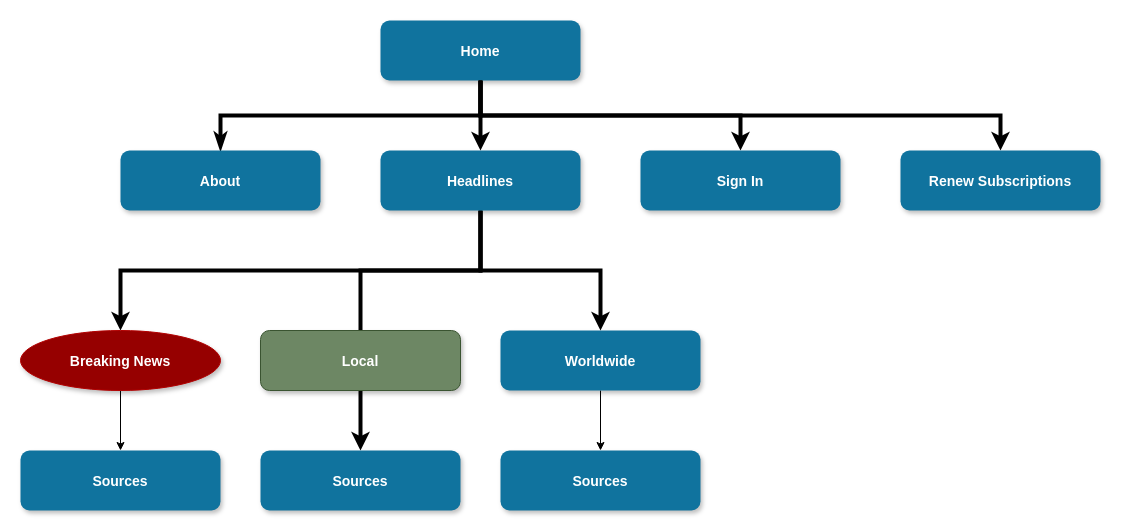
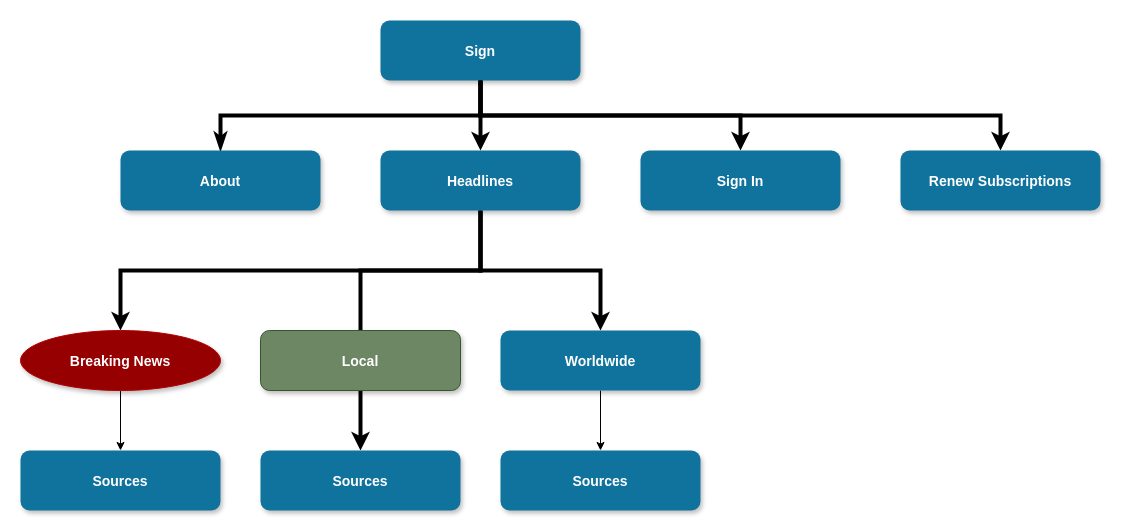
node "Home": label "Home" -> "Sign"
